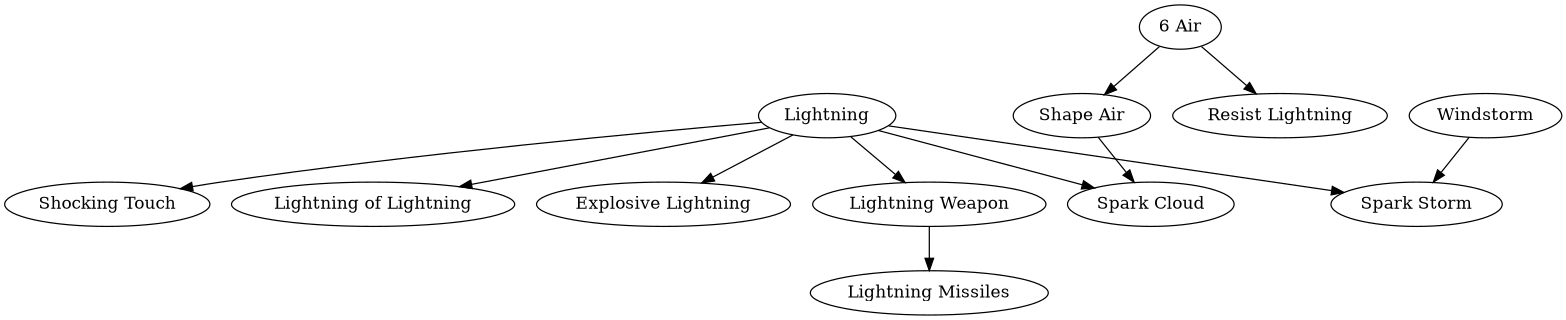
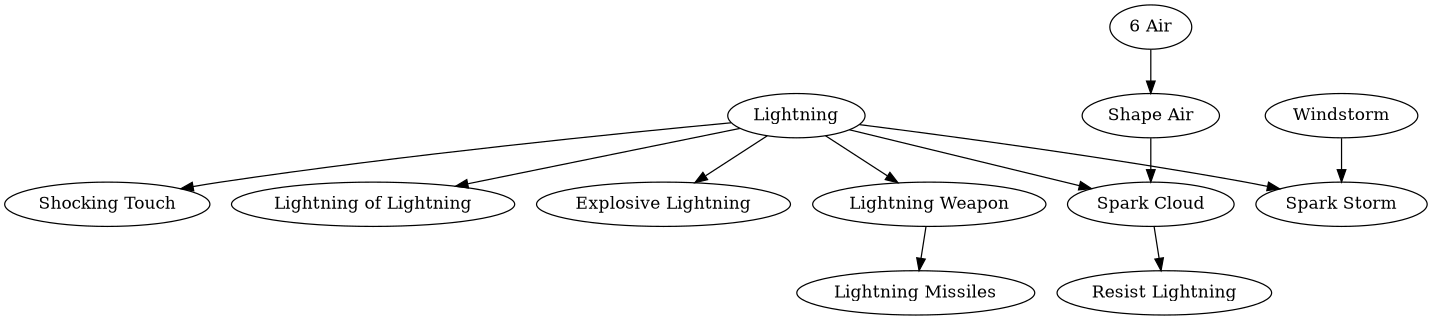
edge "6 Air" -> "Resist Lightning": now "Spark Cloud" -> "Resist Lightning"
